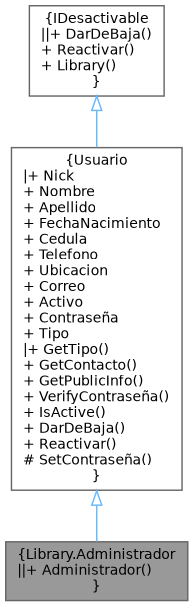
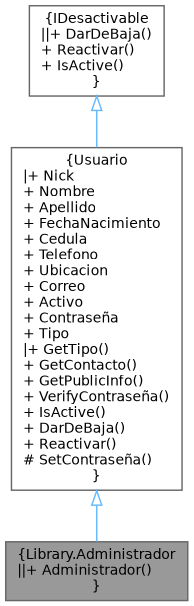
node "{IDesactivable ||+ DarDeBaja() + Reactivar() + Library() }": label "{IDesactivable ||+ DarDeBaja() + Reactivar() + Library() }" -> "{IDesactivable ||+ DarDeBaja() + Reactivar() + IsActive() }"
